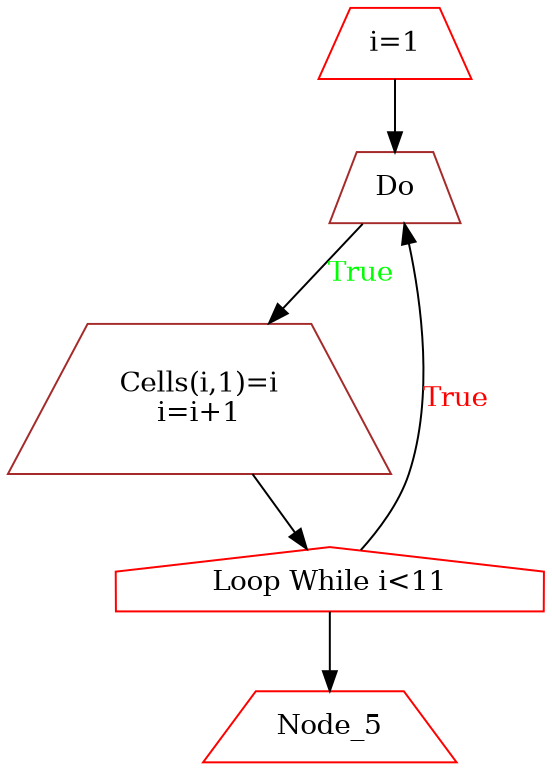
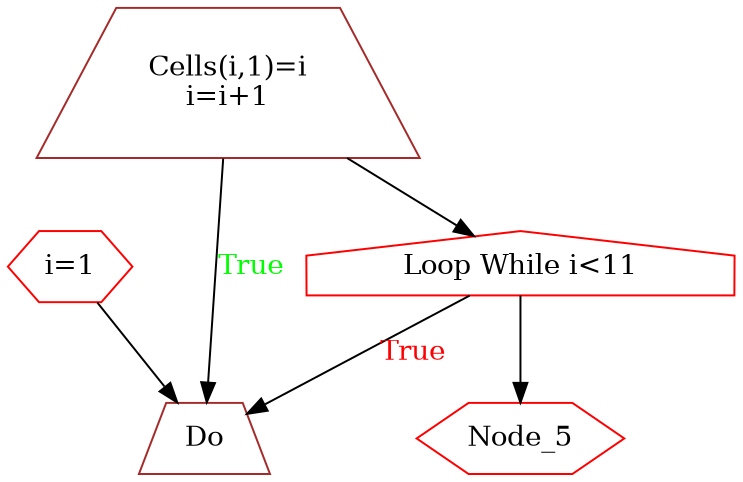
node "i=1": shape trapezium -> hexagon
edge "Do" -> "Cells(i,1)=i i=i+1": reversed
node "Node_5": shape trapezium -> hexagon
